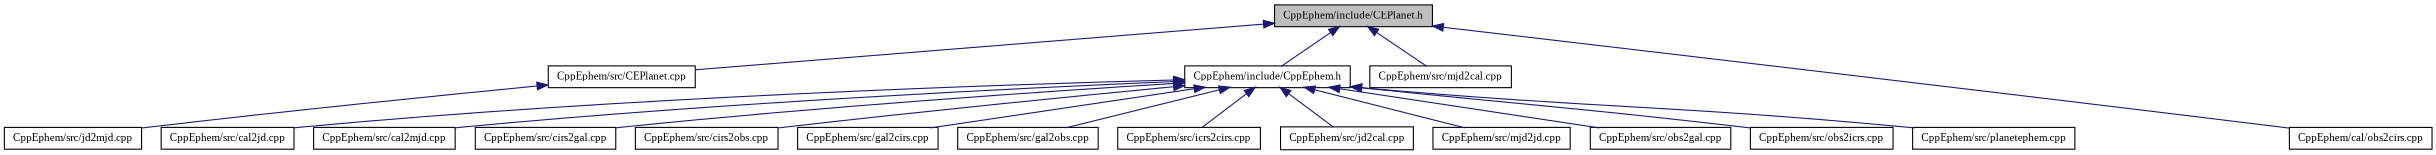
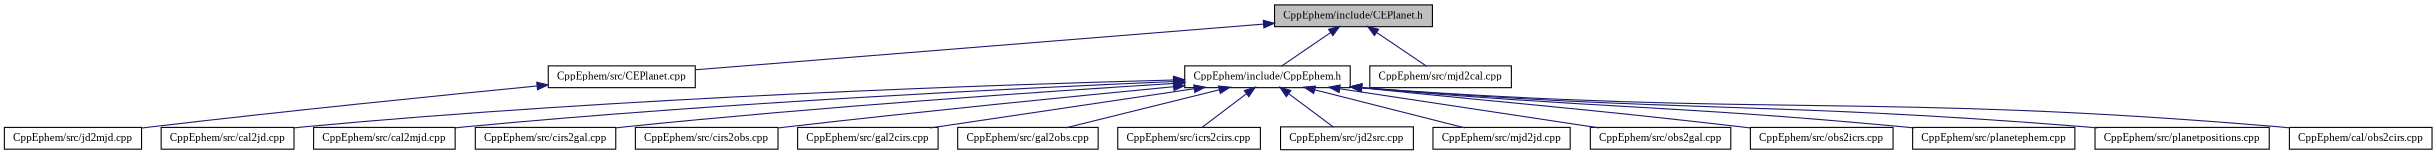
edge "CppEphem/cal/obs2cirs.cpp" -> "CppEphem/include/CEPlanet.h": now "CppEphem/cal/obs2cirs.cpp" -> "CppEphem/include/CppEphem.h"
node "CppEphem/src/jd2cal.cpp": label "CppEphem/src/jd2cal.cpp" -> "CppEphem/src/jd2src.cpp"
node "CppEphem/src/planetpositions.cpp": added
